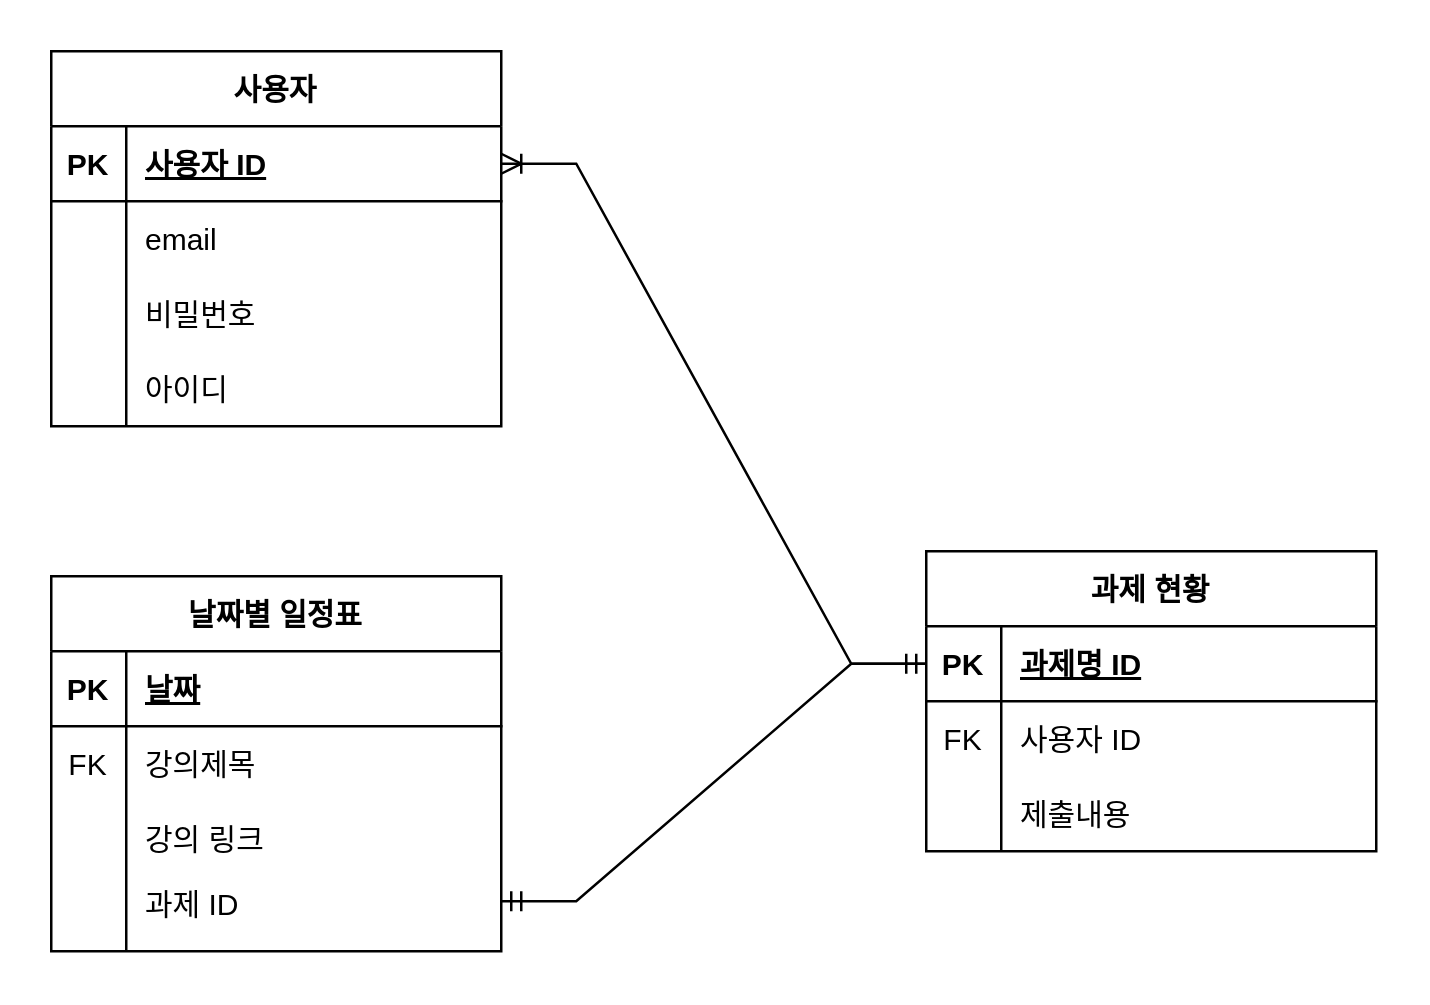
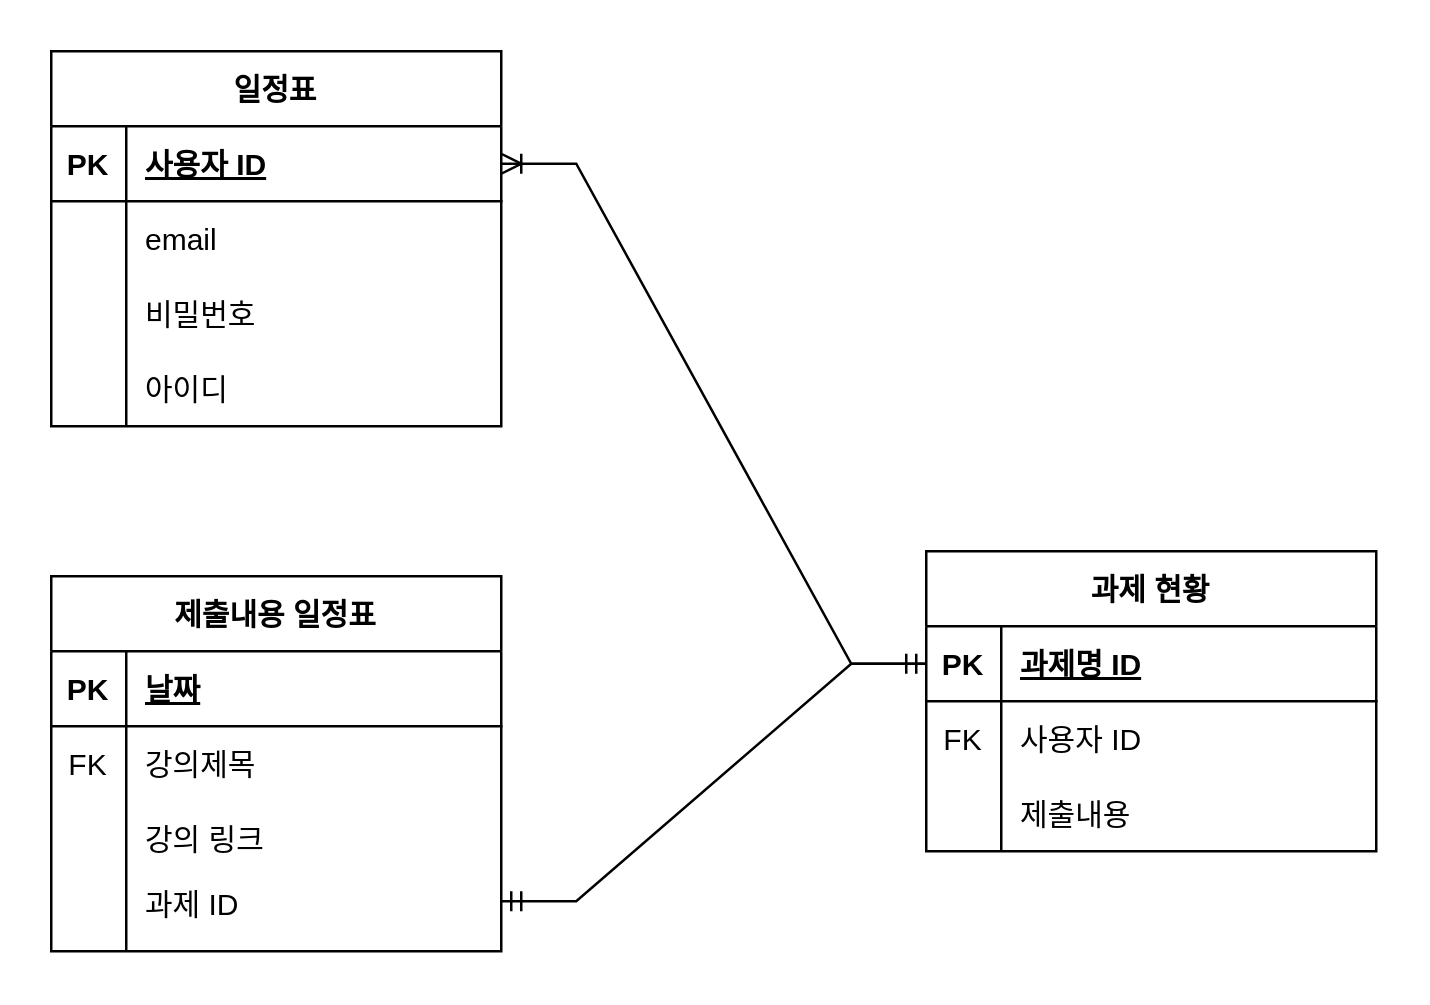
node "사용자": label "사용자" -> "일정표"
node "날짜별 일정표": label "날짜별 일정표" -> "제출내용 일정표"
